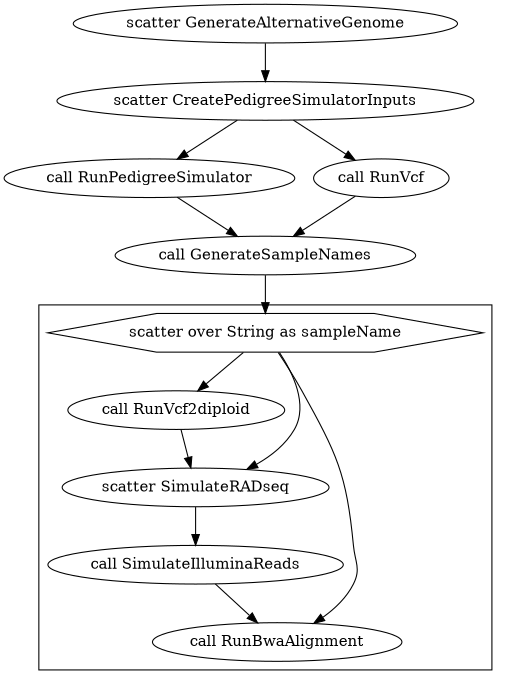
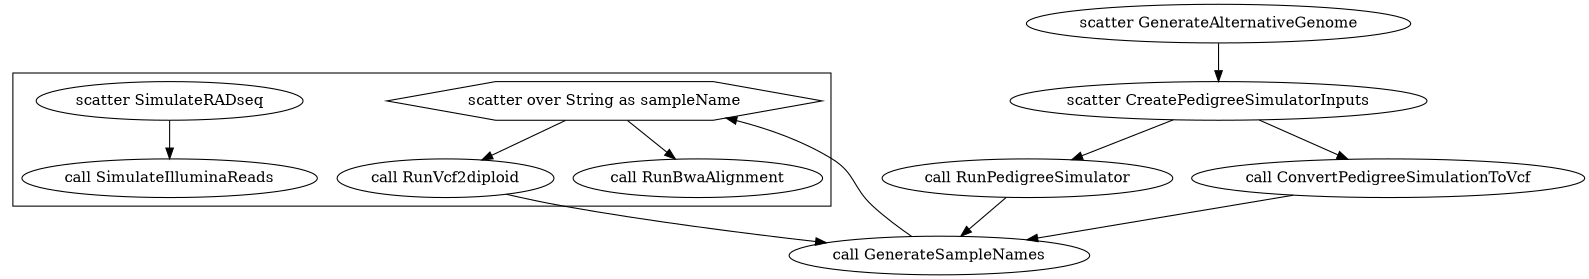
node "call RunVcf": label "call RunVcf" -> "call ConvertPedigreeSimulationToVcf"
edge "scatter over String as sampleName" -> "scatter SimulateRADseq": removed
edge "call RunVcf2diploid" -> "scatter SimulateRADseq": now "call RunVcf2diploid" -> "call GenerateSampleNames"
edge "call SimulateIlluminaReads" -> "call RunBwaAlignment": removed
